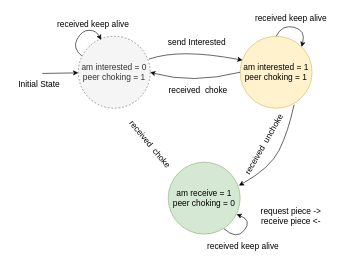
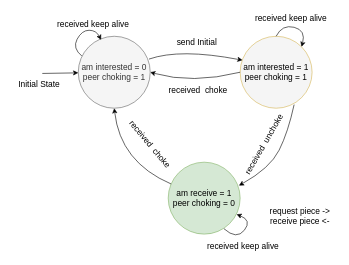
node "send Interested": label "send Interested" -> "send Initial"
node "am interested = 0 peer choking = 1": style dashed -> solid
node "am interested = 1 peer choking = 1": fillcolor #fff2cc -> #f5f5f5
edge "am receive = 1 peer choking = 0" -> "am interested = 0 peer choking = 1": added
node "request piece -> receive piece <-": moved (291, 216) -> (300, 216)
